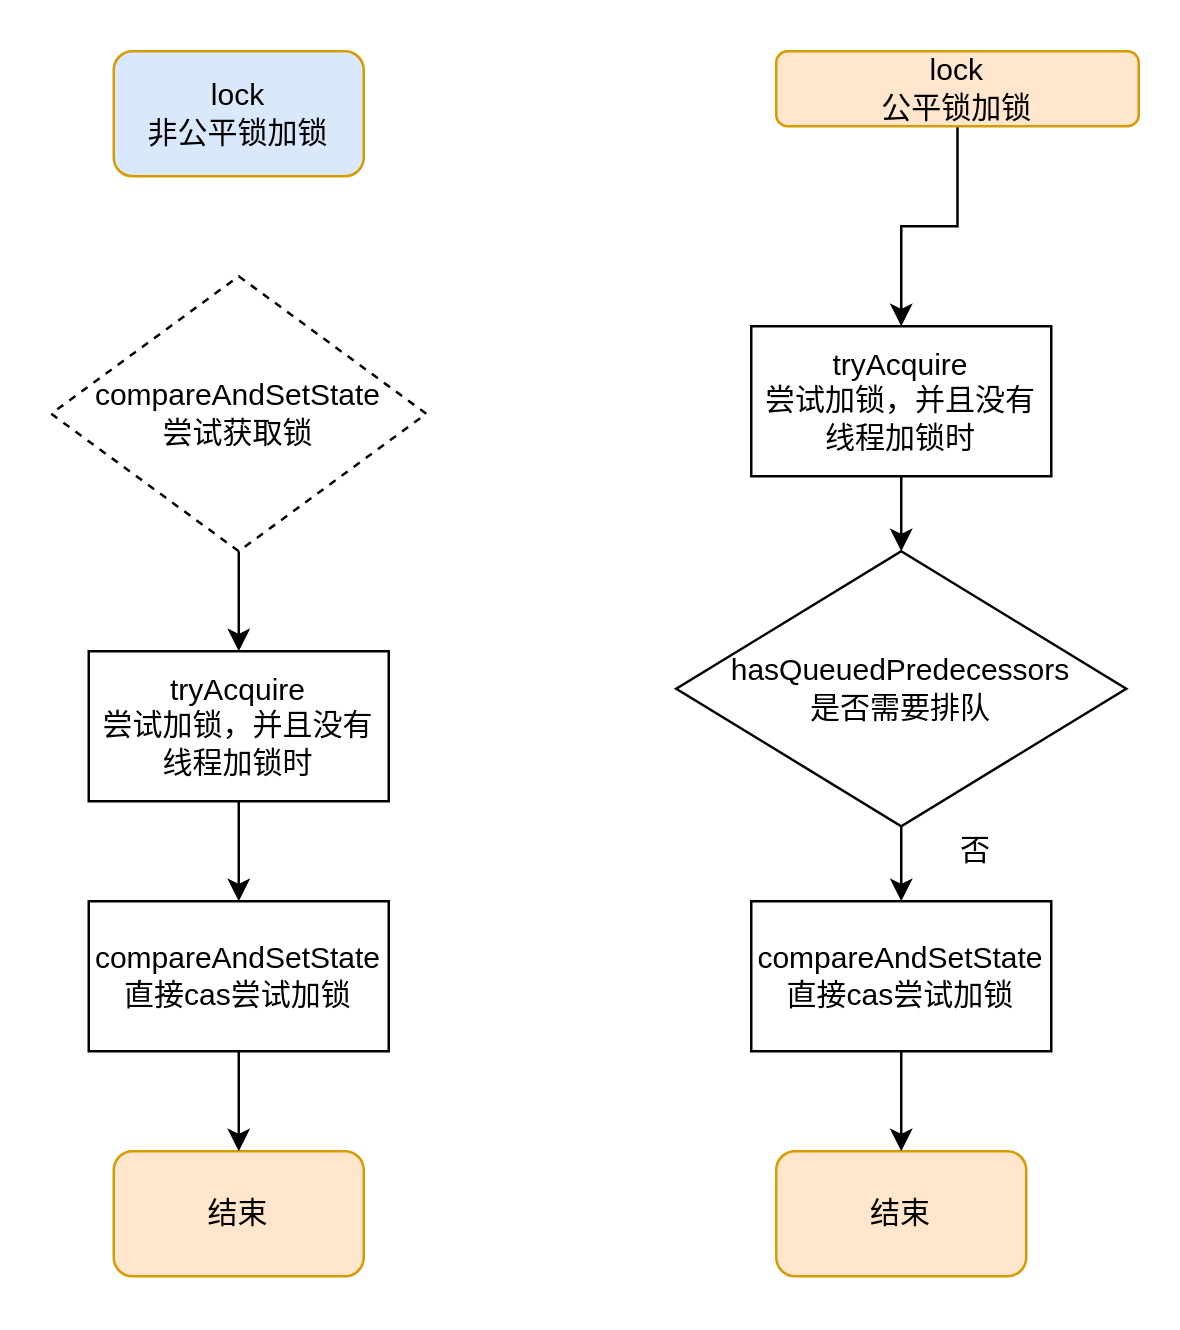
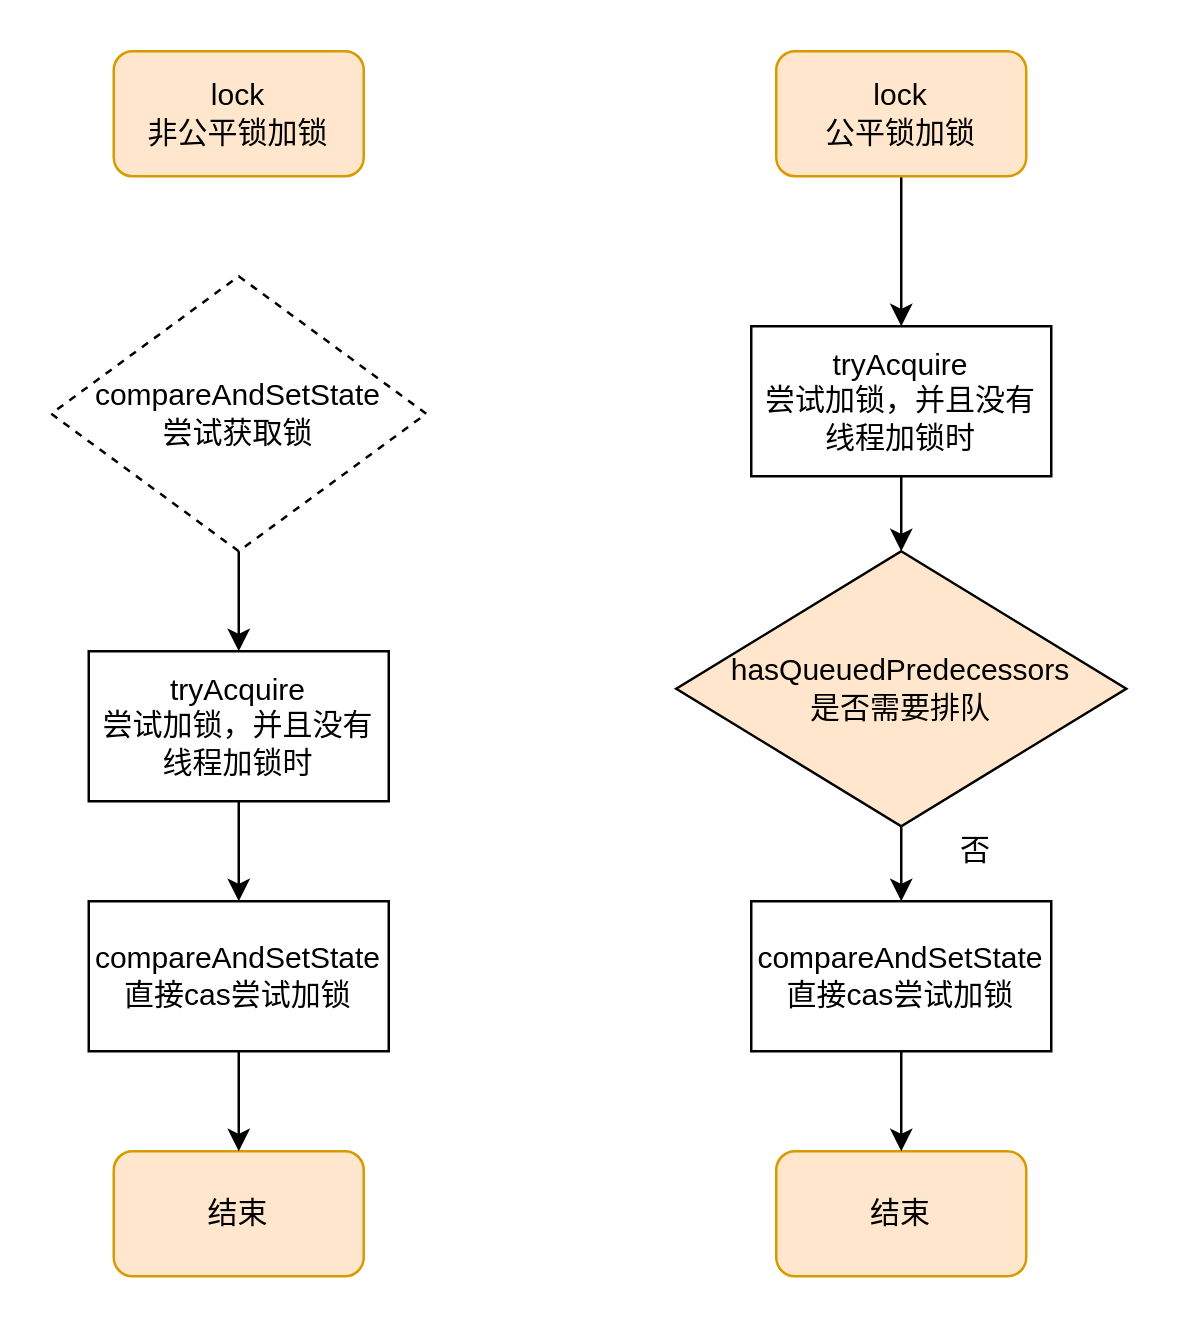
node "lock 公平锁加锁": size 363x75 -> 250x125
node "lock 非公平锁加锁": fillcolor #dae8fc -> #ffe6cc
node "hasQueuedPredecessors 是否需要排队": fillcolor #ffffff -> #ffe6cc
